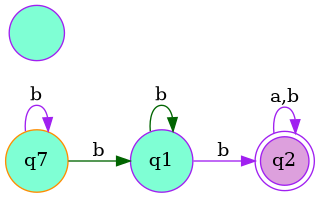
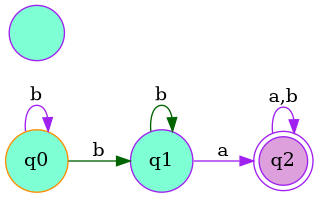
edge "q1" -> "q2": label "b" -> "a"
node "q7": label "q7" -> "q0"
